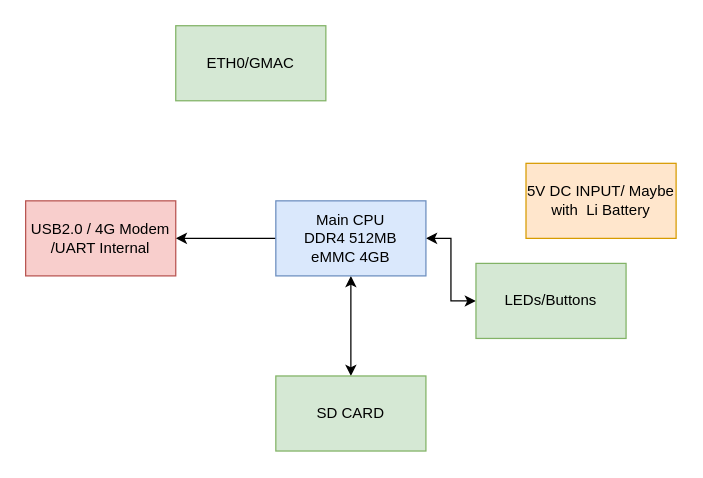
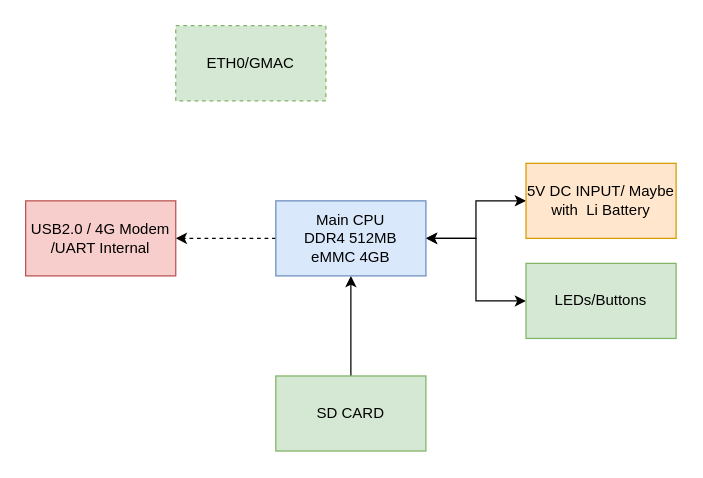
node "ETH0/GMAC": style solid -> dashed
edge "5V DC INPUT/ Maybe with Li Battery" -- "Main CPU DDR4 512MB eMMC 4GB": added
edge "Main CPU DDR4 512MB eMMC 4GB" -> "USB2.0 / 4G Modem /UART Internal": style solid -> dashed
node "LEDs/Buttons": moved (551, 301) -> (601, 301)
edge "Main CPU DDR4 512MB eMMC 4GB" -- "SD CARD": arrowhead classic -> none
